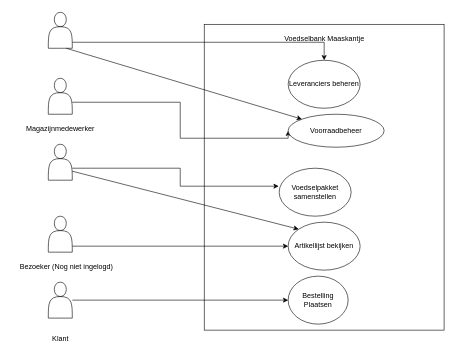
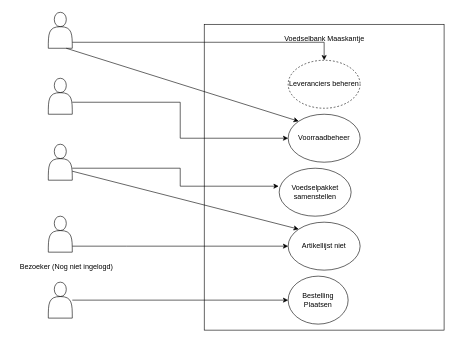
node "Leveranciers beheren": style solid -> dashed
node "Magazijnmedewerker": removed
node "Voorraadbeheer": size 96x33 -> 72x48
node "Artikellijst bekijken": label "Artikellijst bekijken" -> "Artikellijst niet"
node "Klant": removed
